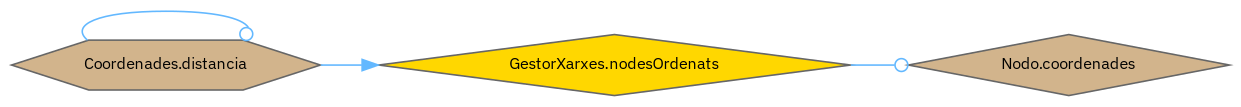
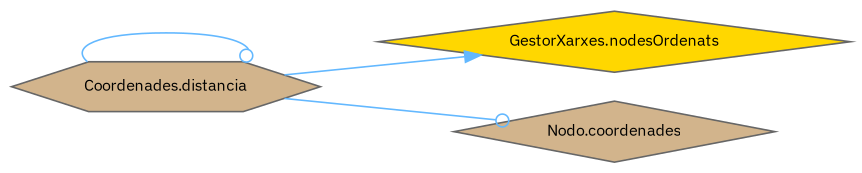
edge "GestorXarxes.nodesOrdenats" -> "Nodo.coordenades": now "Coordenades.distancia" -> "Nodo.coordenades"
